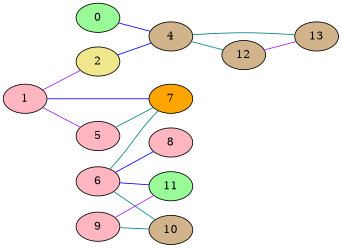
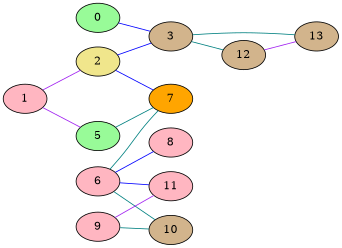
node "4": label "4" -> "3"
edge "1" -- "7": now "2" -- "7"
node "5": fillcolor lightpink -> palegreen
node "11": fillcolor palegreen -> lightpink
